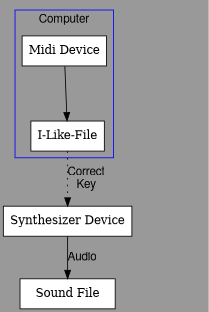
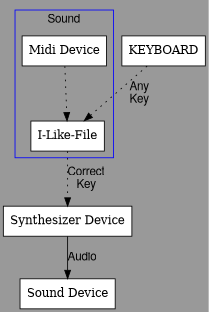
cluster "Computer": label "Computer" -> "Sound"
node "KEYBOARD": added
edge "Midi Device" -> "I-Like-File": style solid -> dotted
node "Sound File": label "Sound File" -> "Sound Device"
